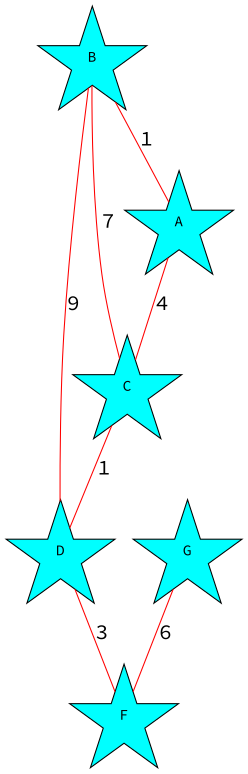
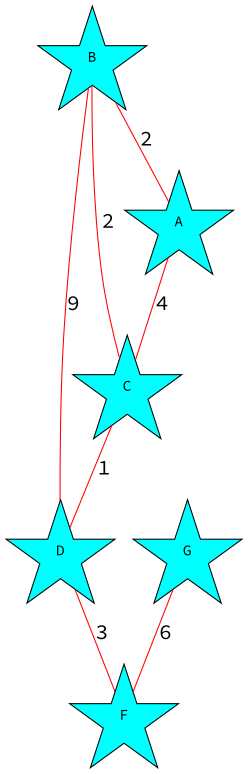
edge "B" -- "A": label "1" -> "2"
edge "B" -- "C": label "7" -> "2"
